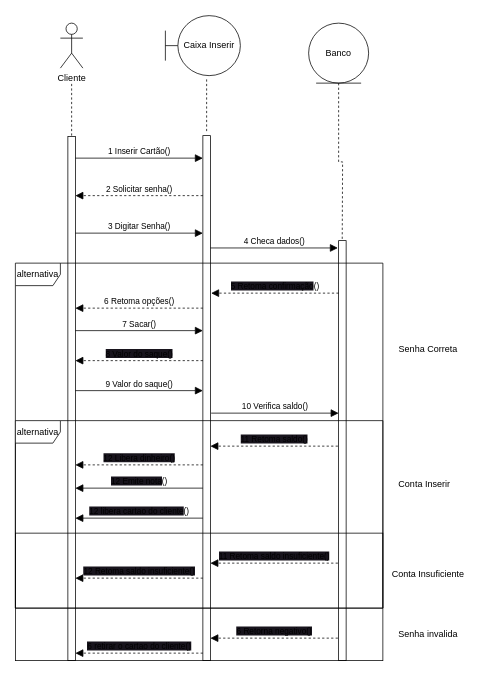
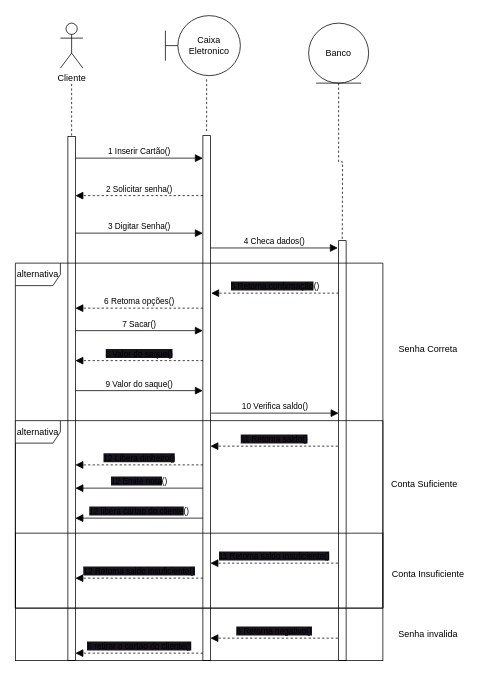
node "Caixa Inserir": label "Caixa Inserir" -> "Caixa Eletronico"
node "Conta Inserir": label "Conta Inserir" -> "Conta Suficiente"
